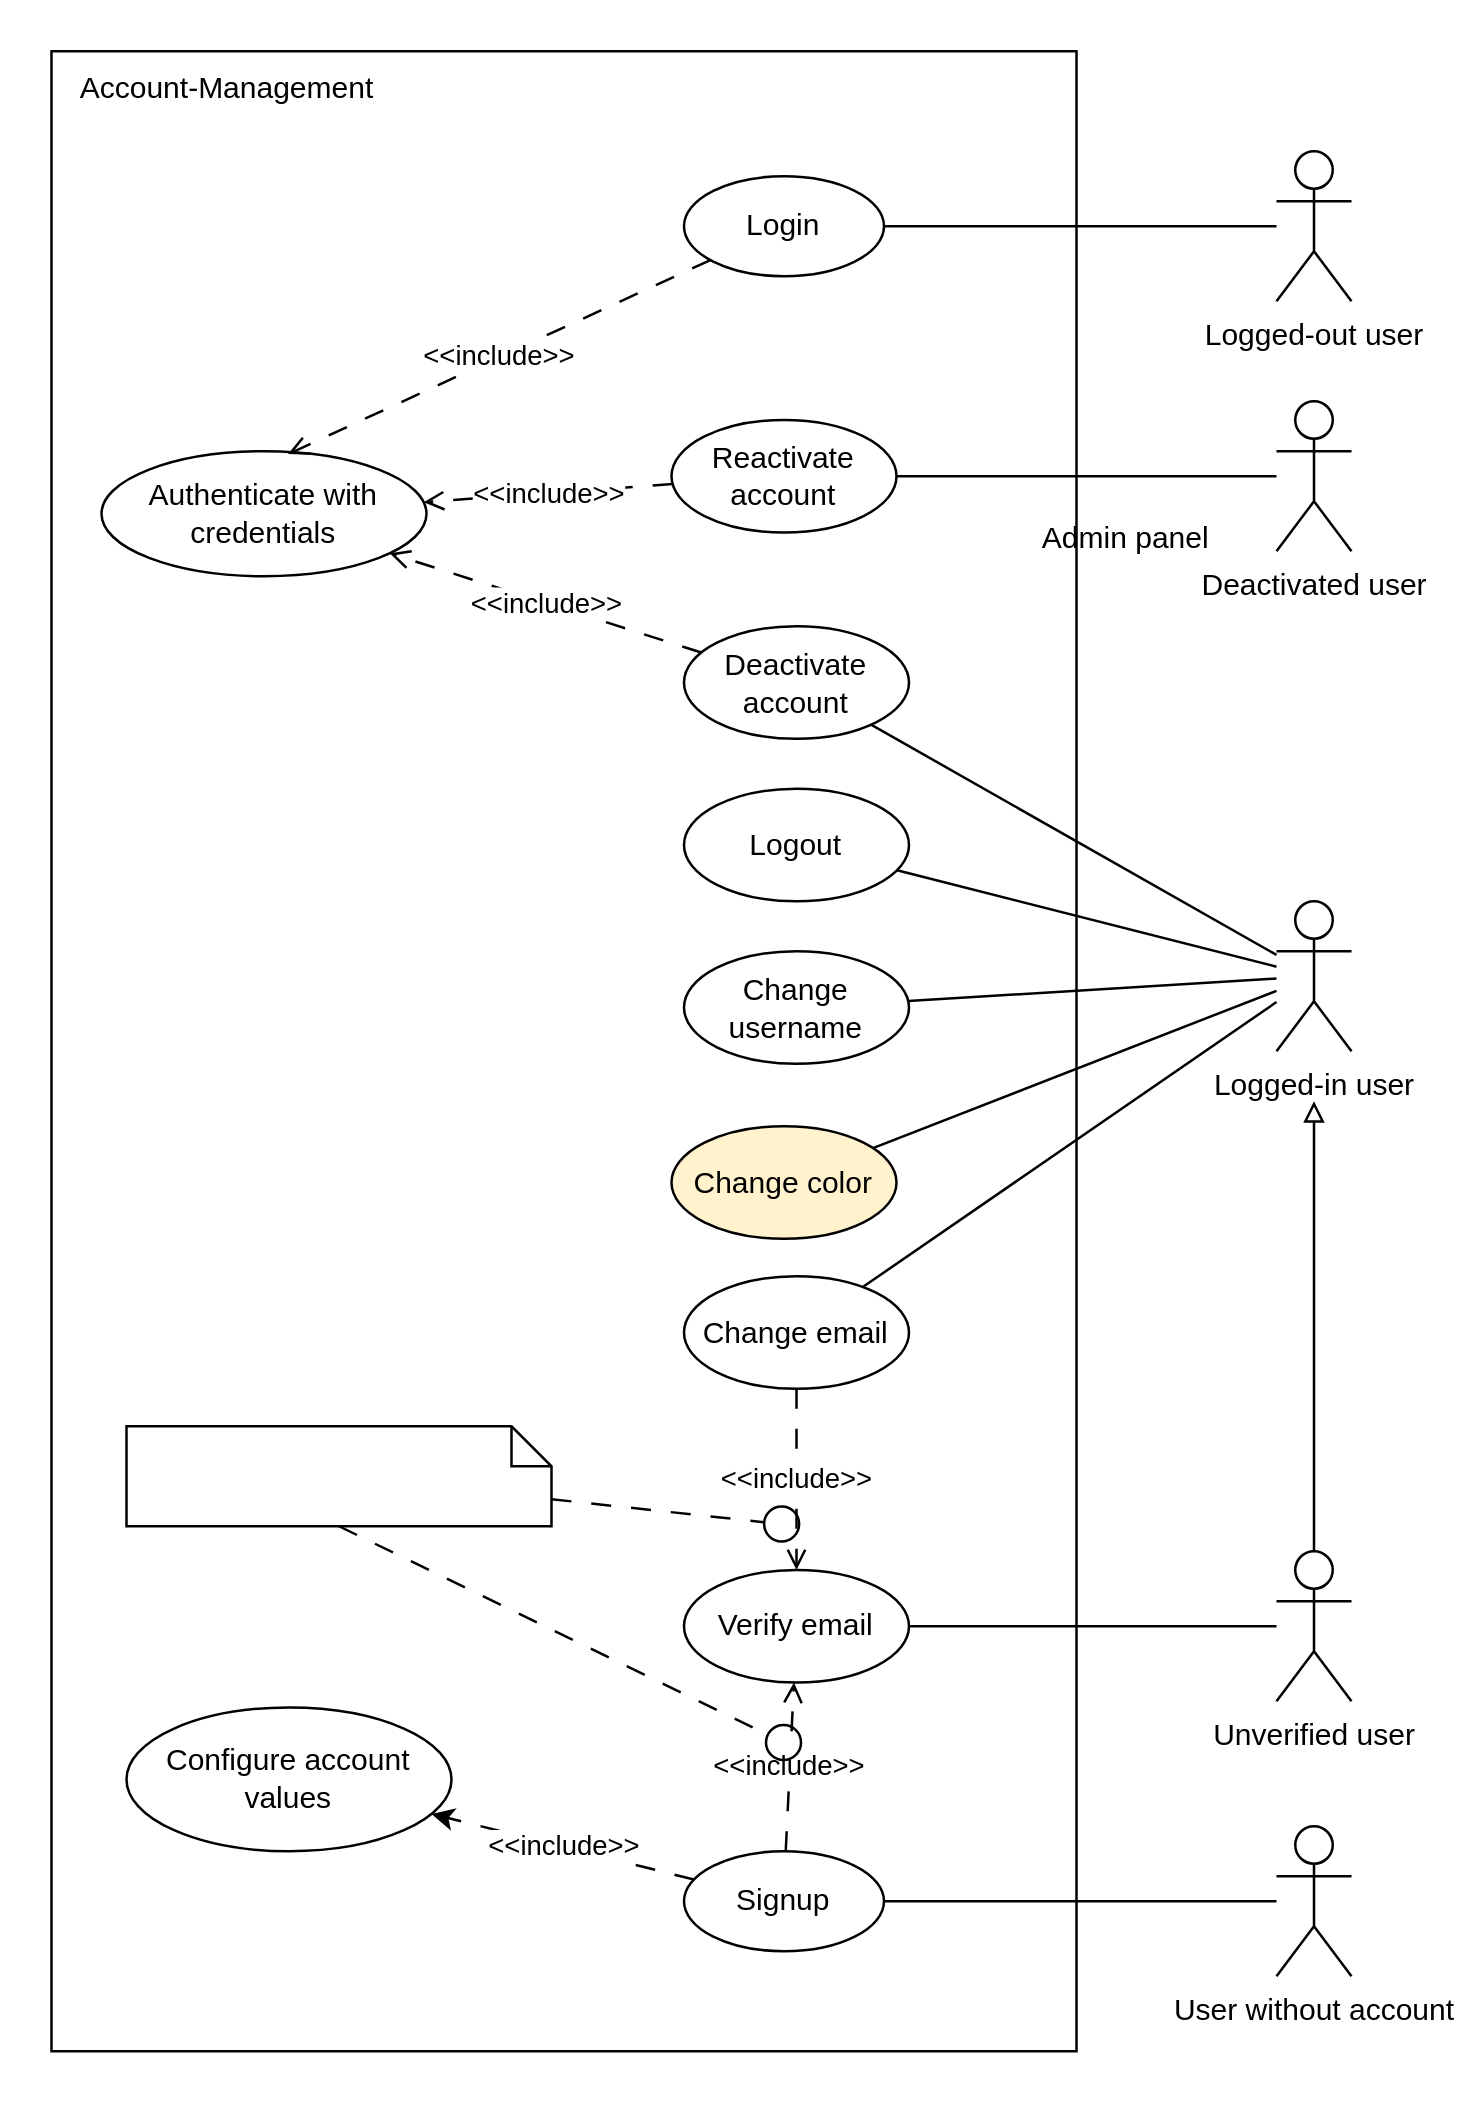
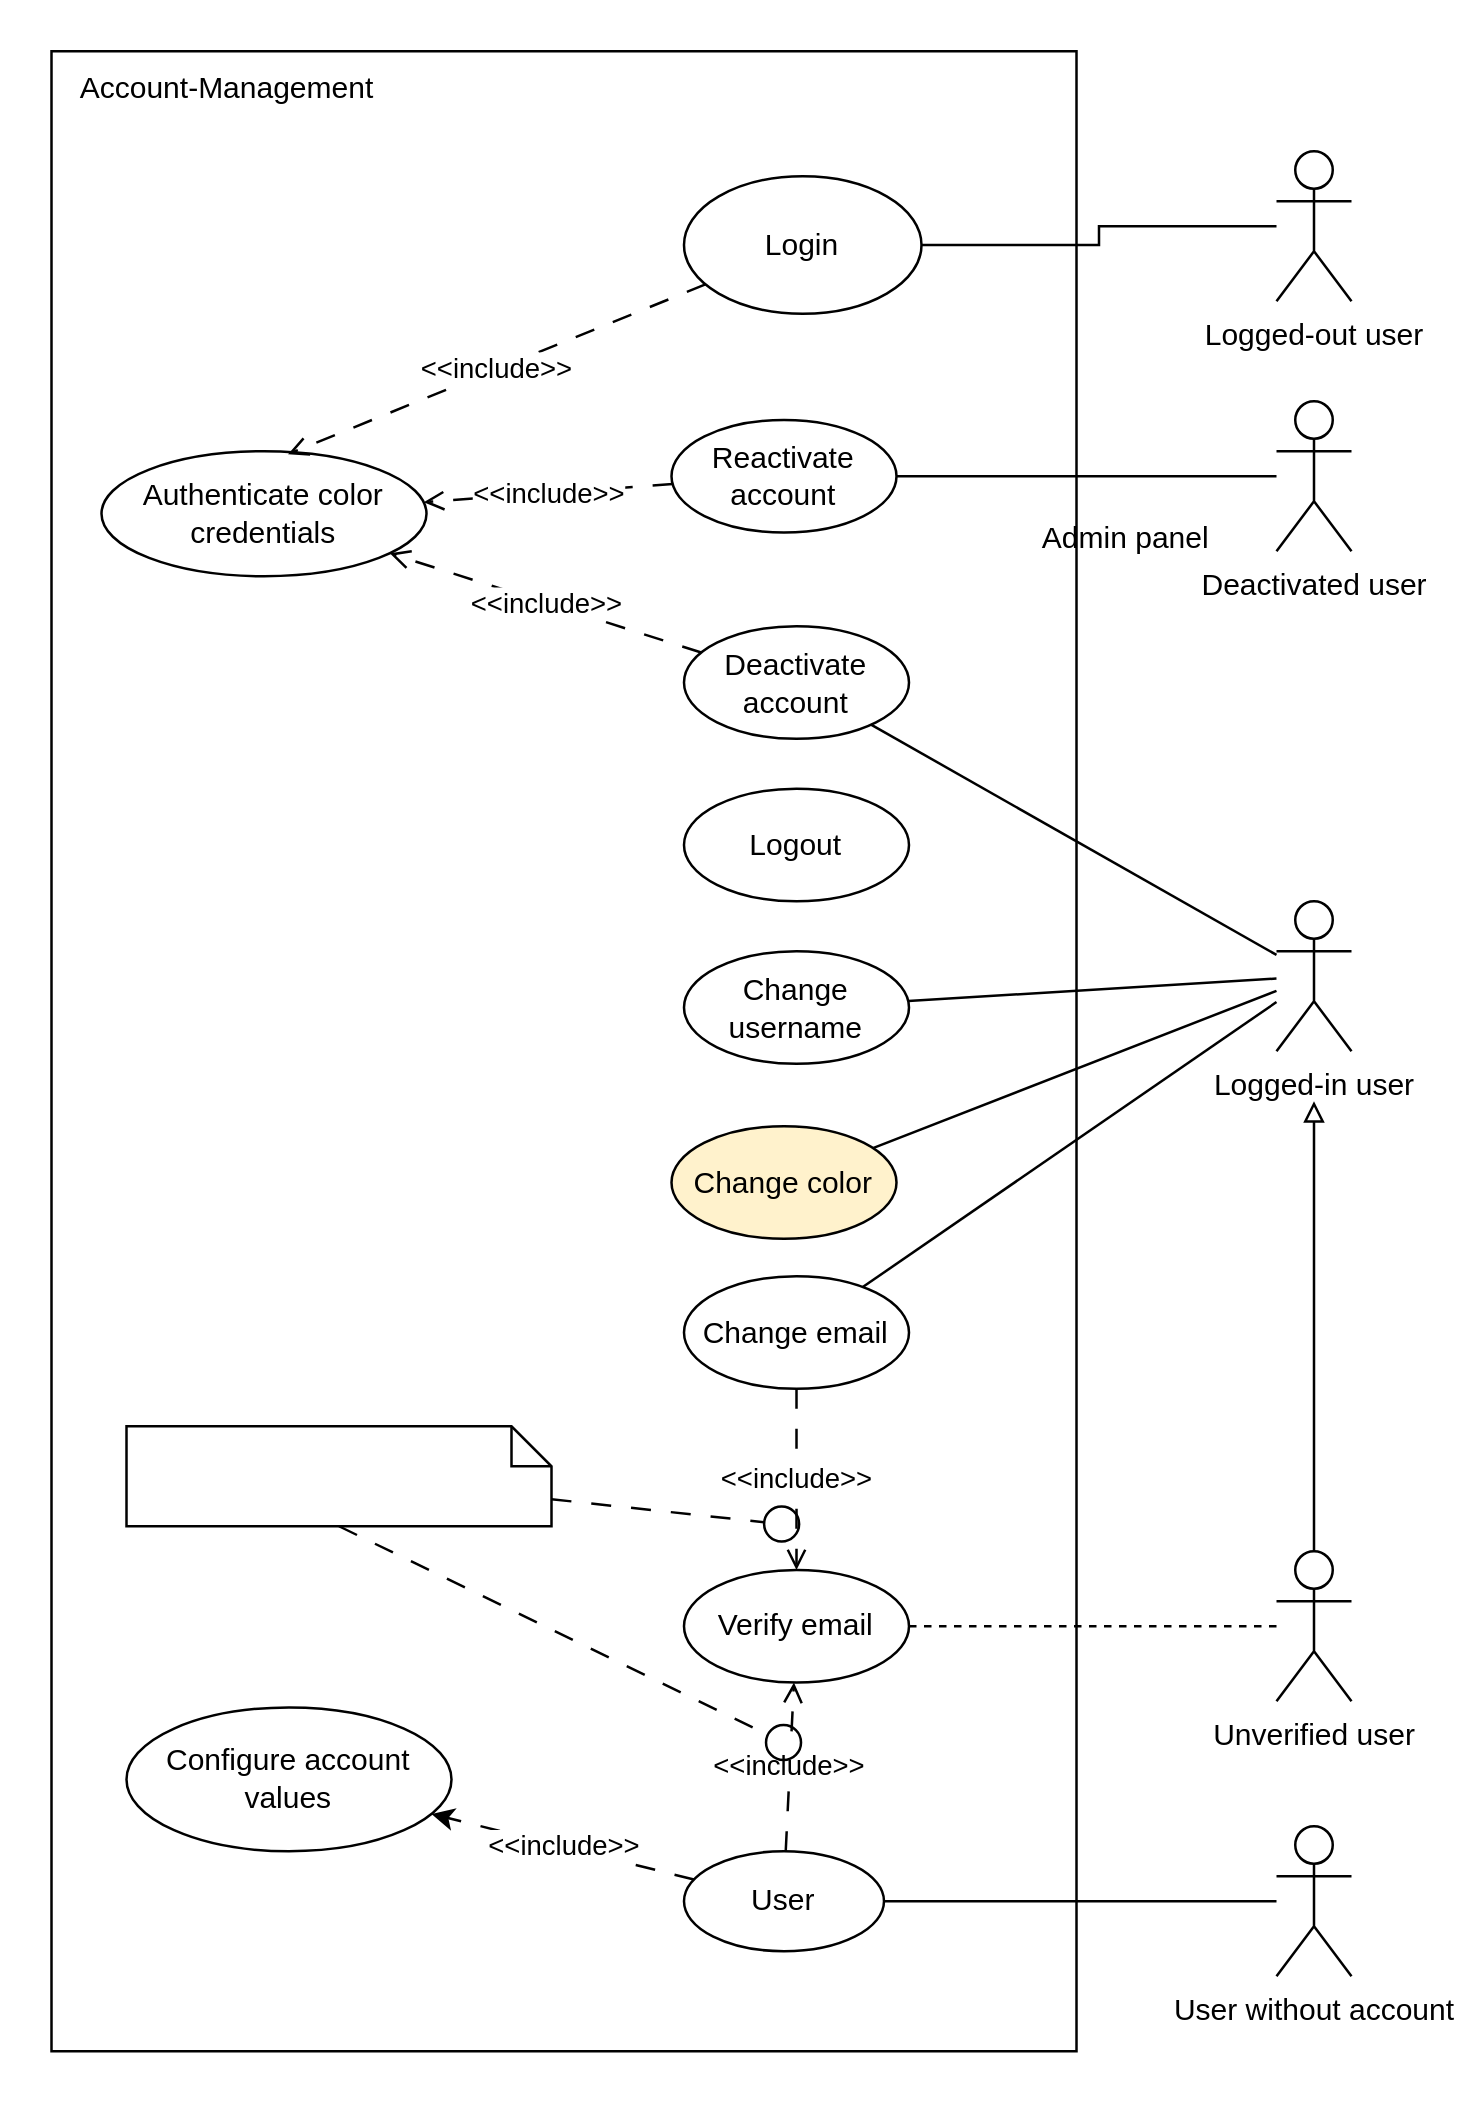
node "Login": size 200x100 -> 238x138
node "Authenticate with credentials": label "Authenticate with credentials" -> "Authenticate color credentials"
edge "Logout" -- "Logged-in user": removed
edge "Verify email" -- "Unverified user": style solid -> dashed
node "Signup": label "Signup" -> "User"
